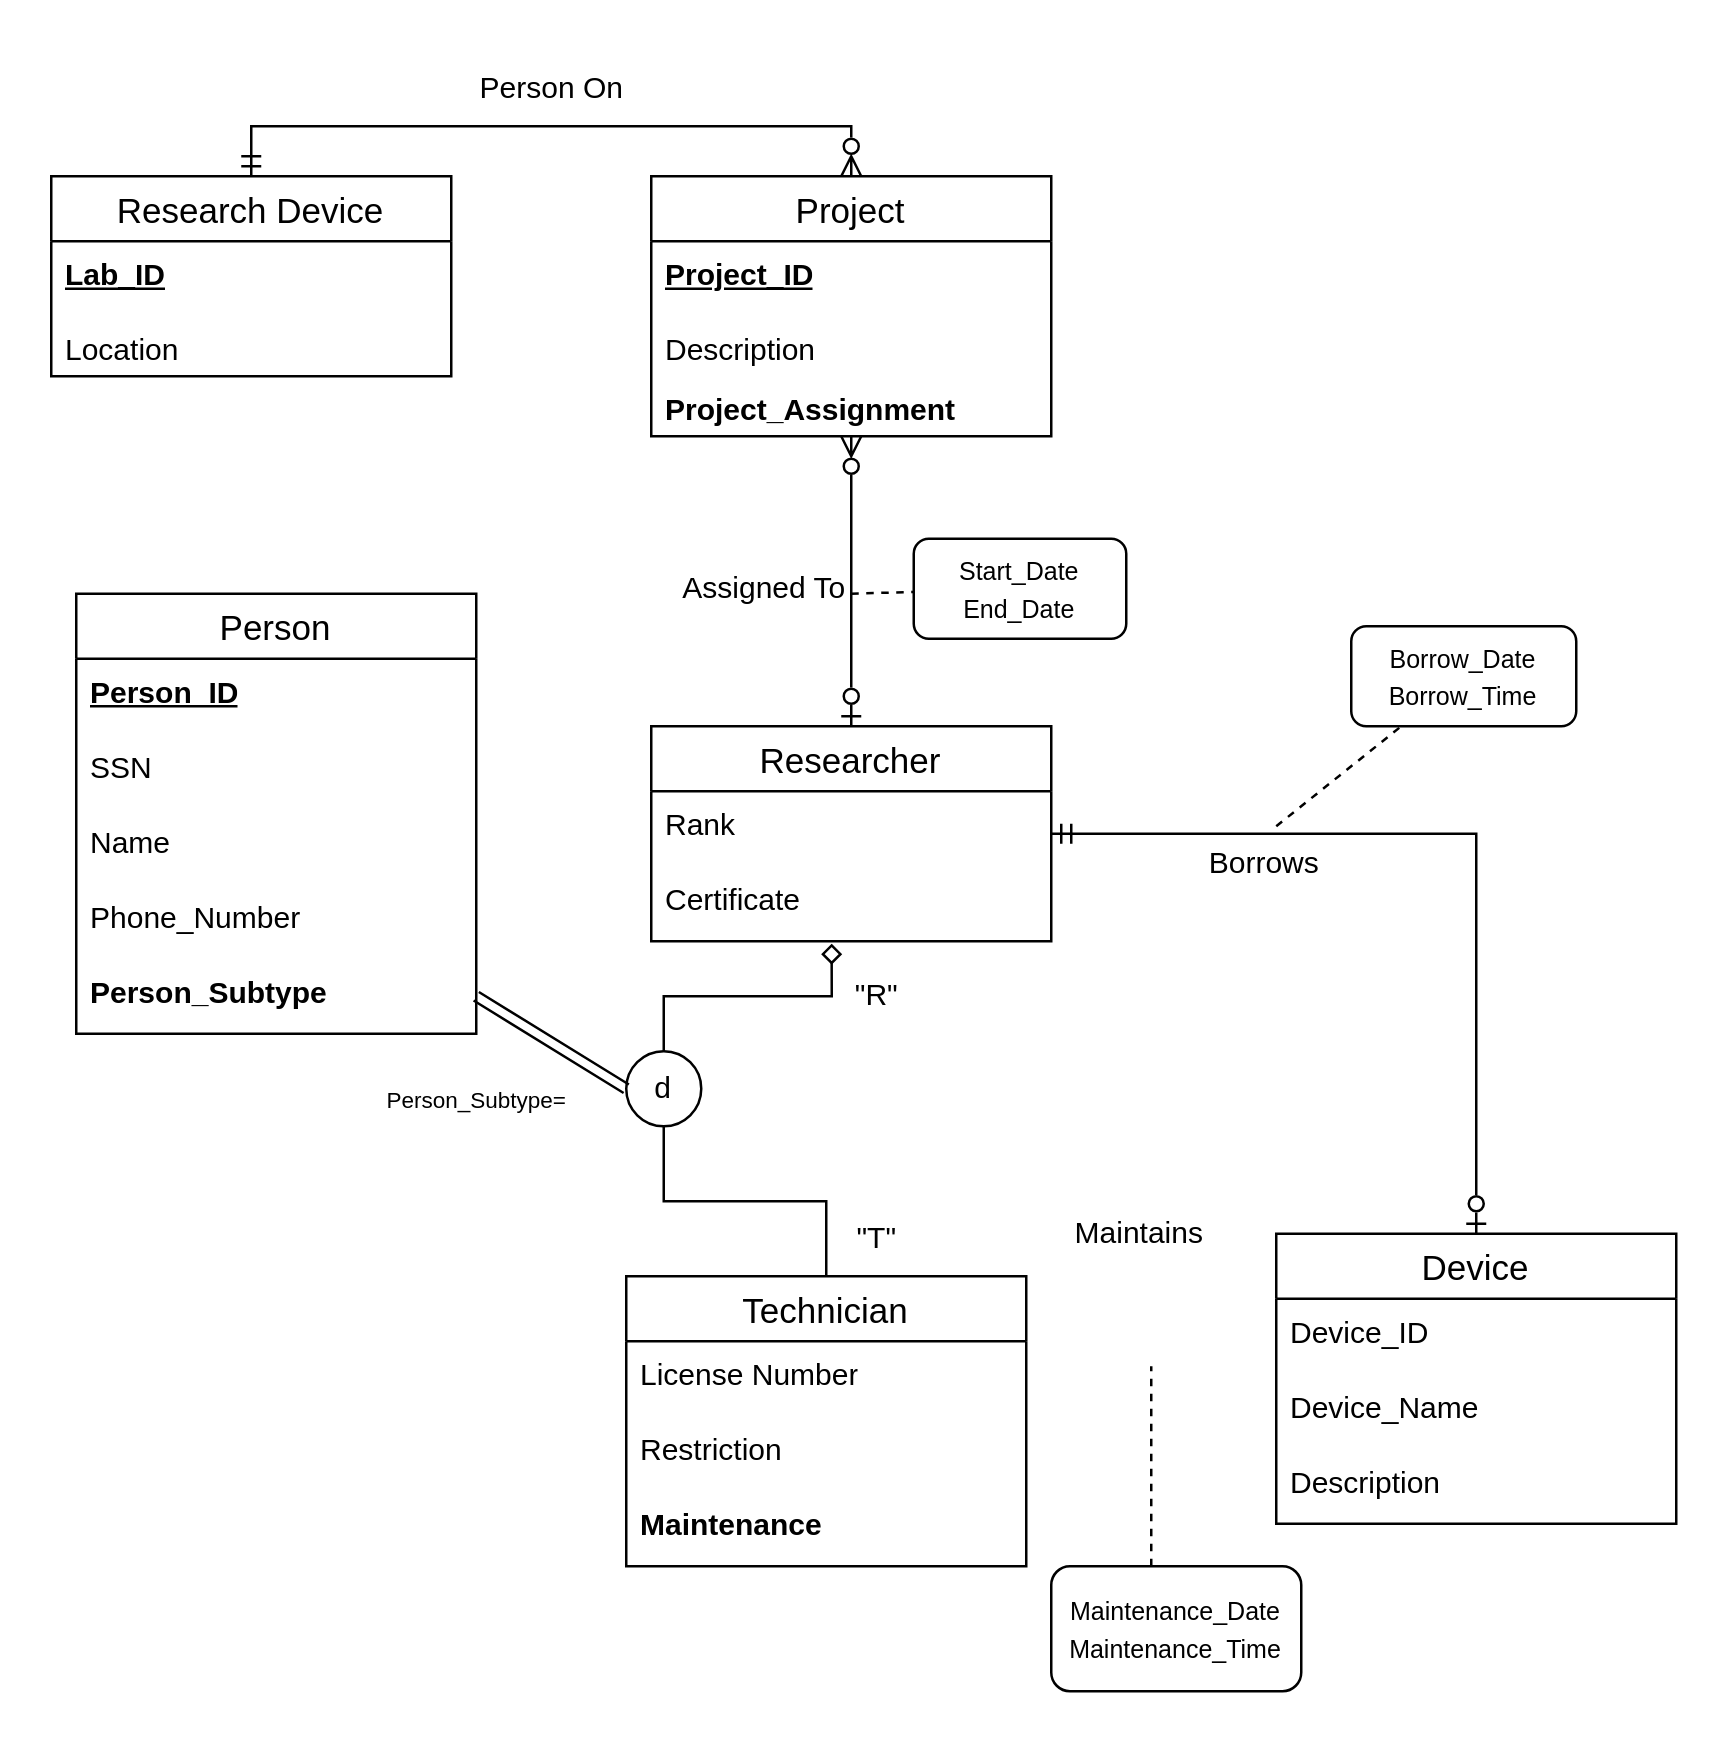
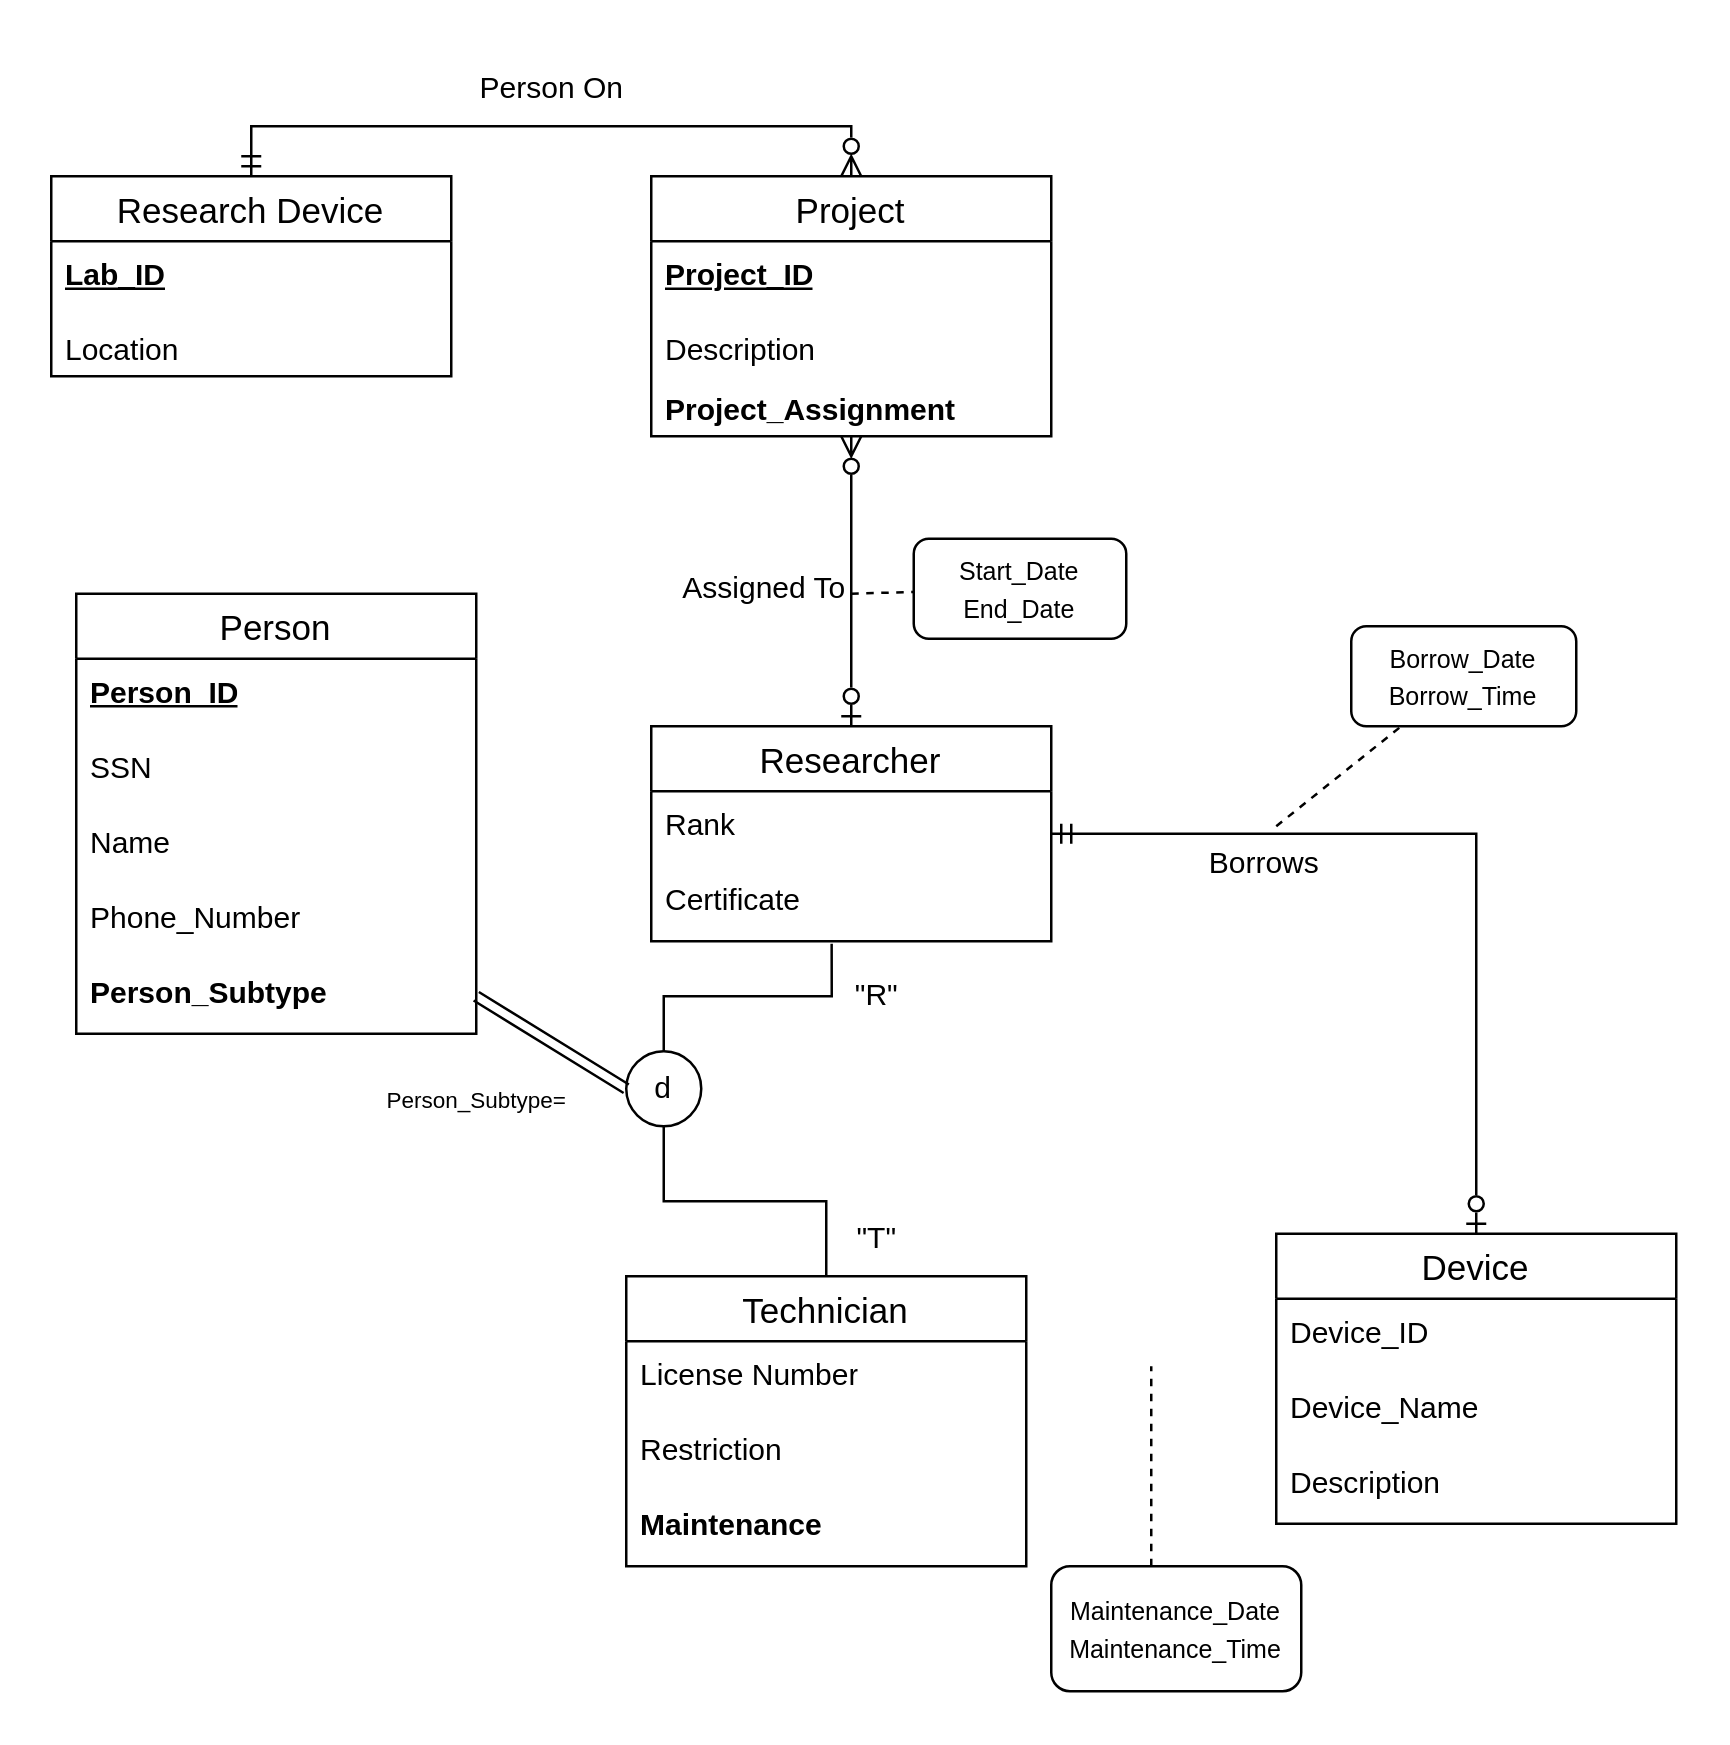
edge "d" -> "Certificate": arrowhead diamond -> none
node "Maintains": removed
